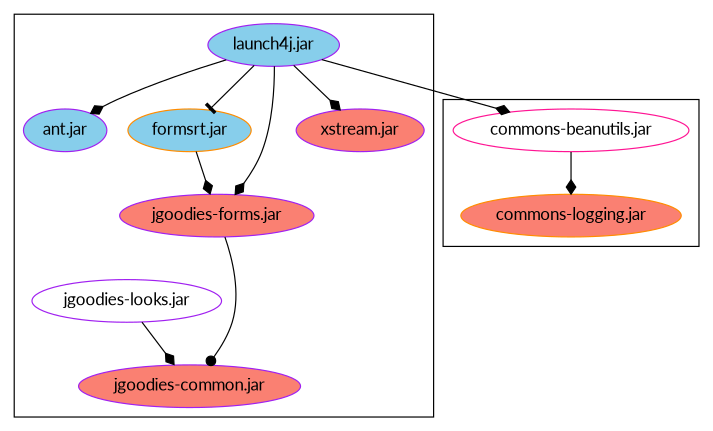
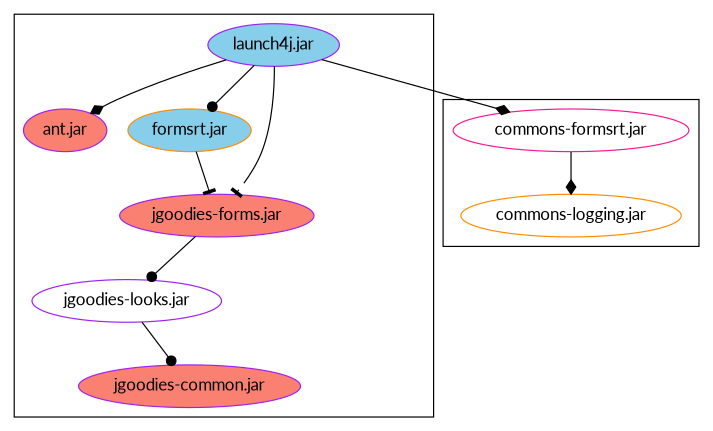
edge "launch4j.jar" -> "formsrt.jar": arrowhead tee -> dot
edge "launch4j.jar" -> "jgoodies-forms.jar": arrowhead diamond -> tee
node "ant.jar": fillcolor skyblue -> salmon
node "xstream.jar": removed
node "commons-beanutils.jar": label "commons-beanutils.jar" -> "commons-formsrt.jar"
edge "formsrt.jar" -> "jgoodies-forms.jar": arrowhead diamond -> tee
node "commons-logging.jar": fillcolor salmon -> white
edge "jgoodies-forms.jar" -> "jgoodies-common.jar": now "jgoodies-forms.jar" -> "jgoodies-looks.jar"
edge "jgoodies-looks.jar" -> "jgoodies-common.jar": arrowhead diamond -> dot
